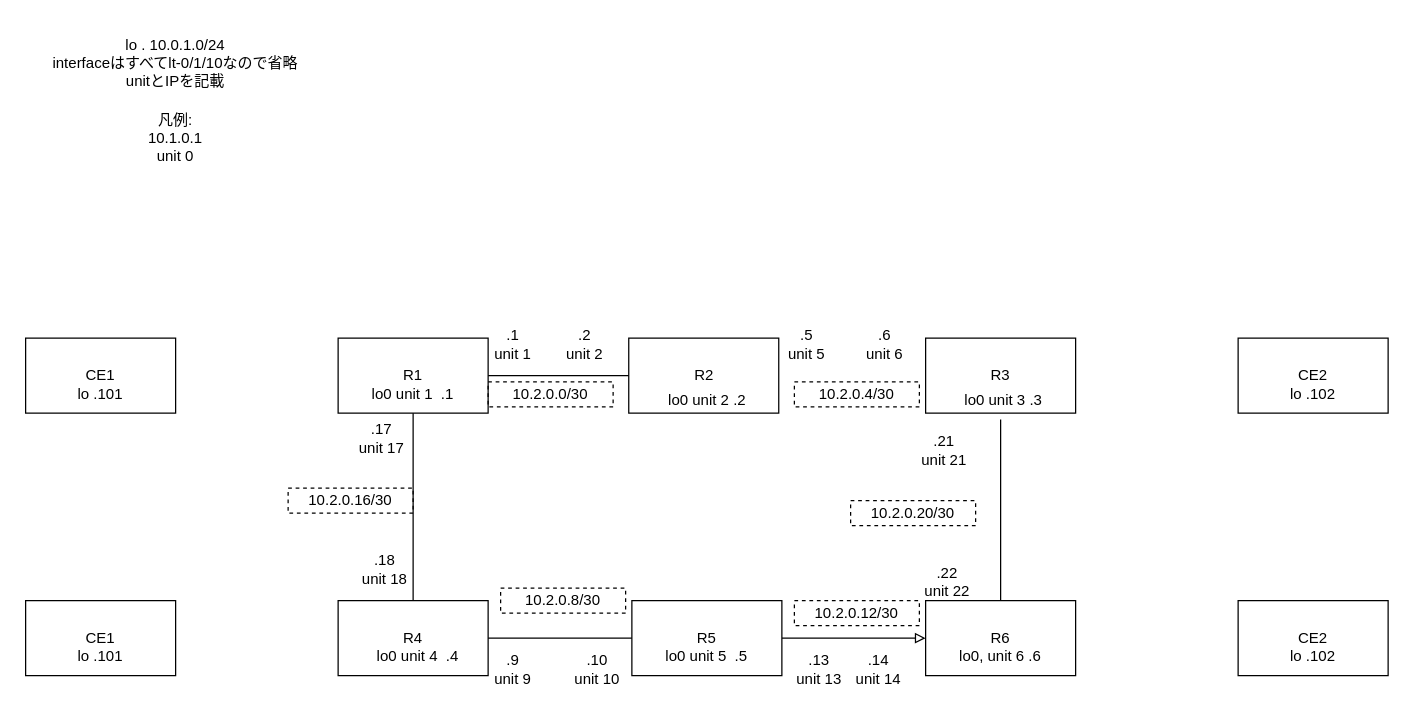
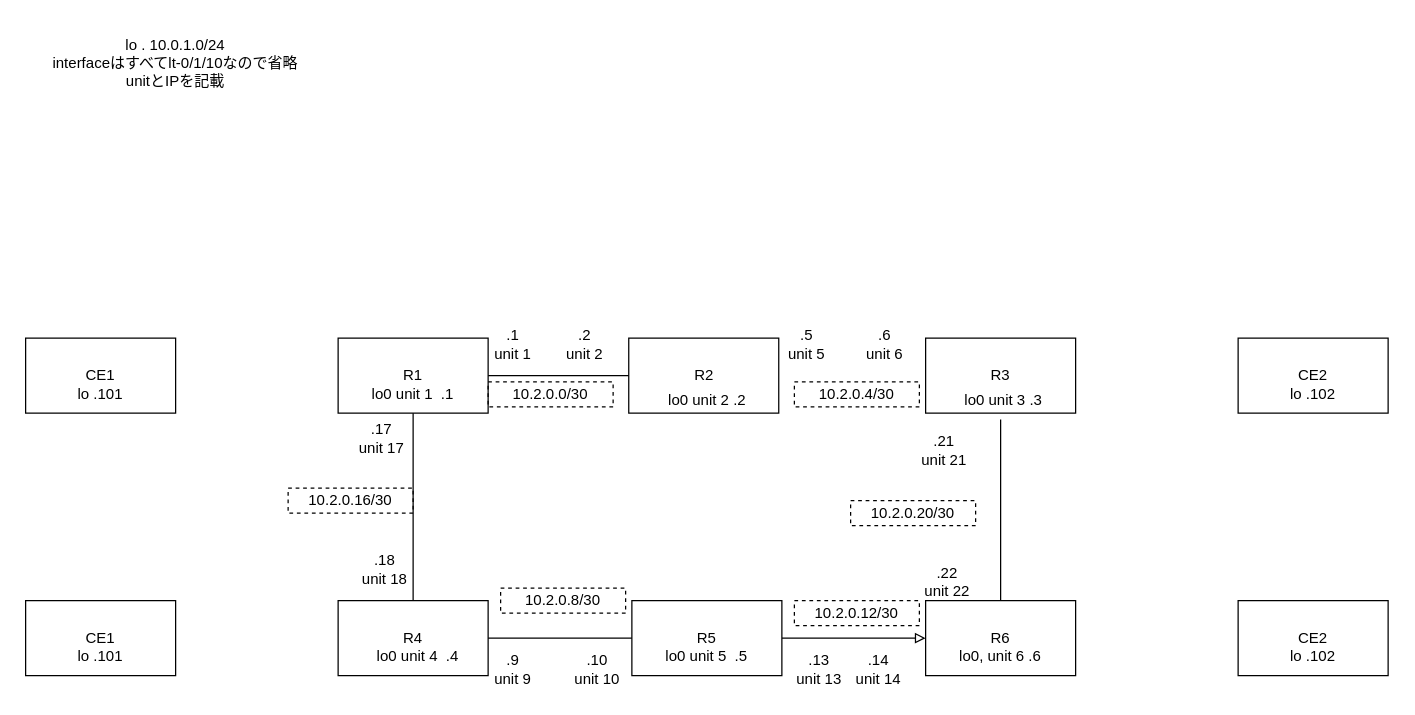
node "凡例: 10.1.0.1 unit 0": removed
